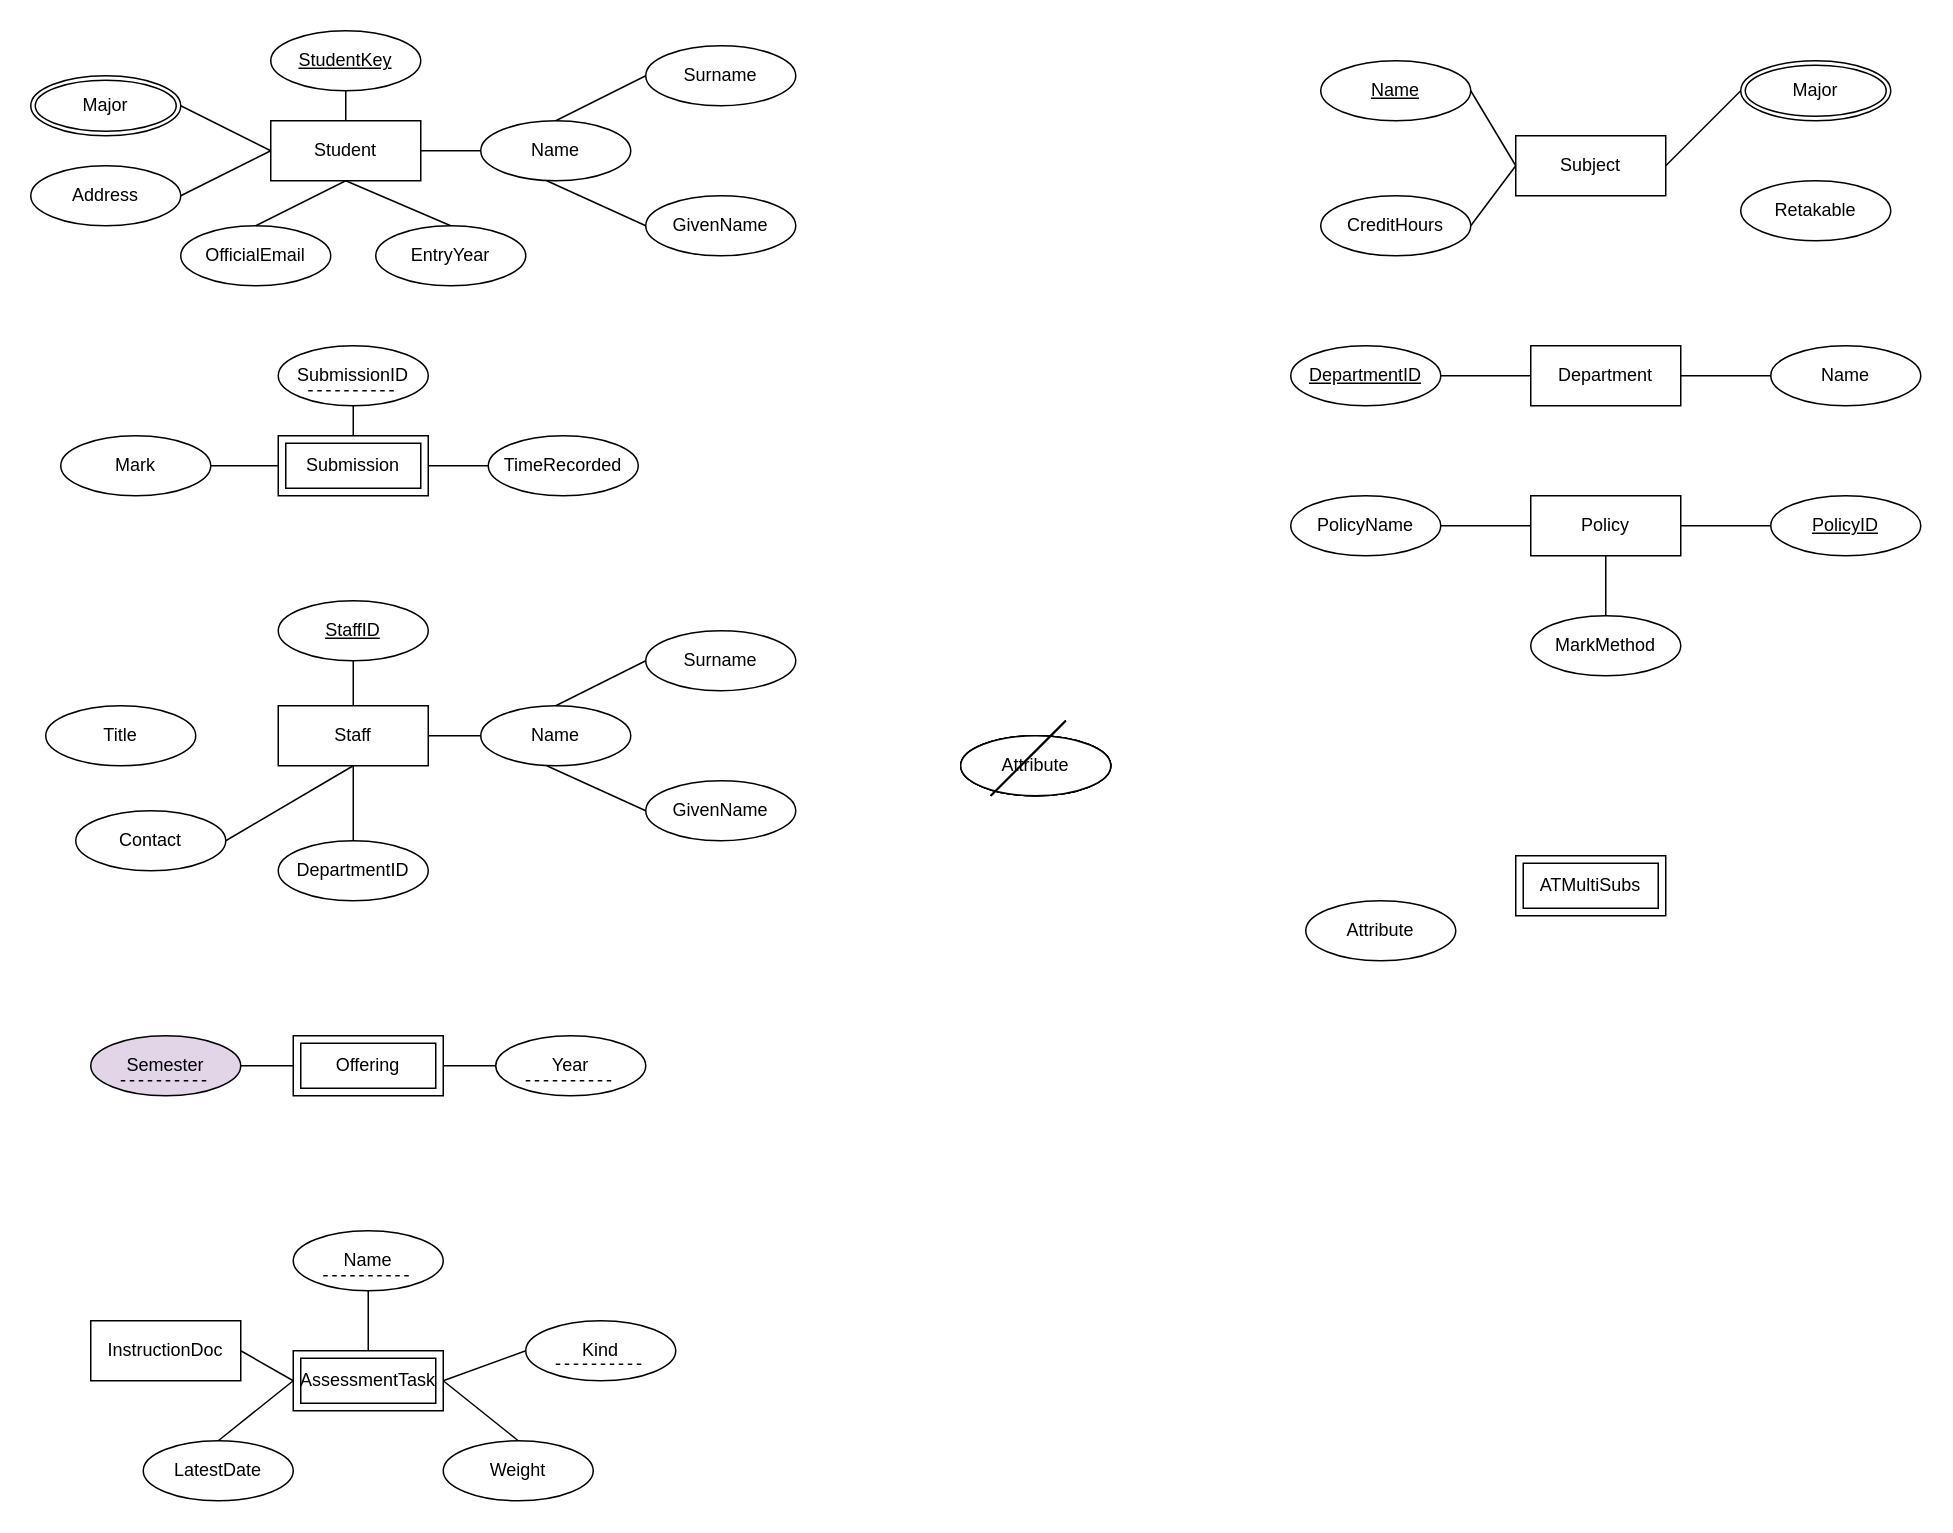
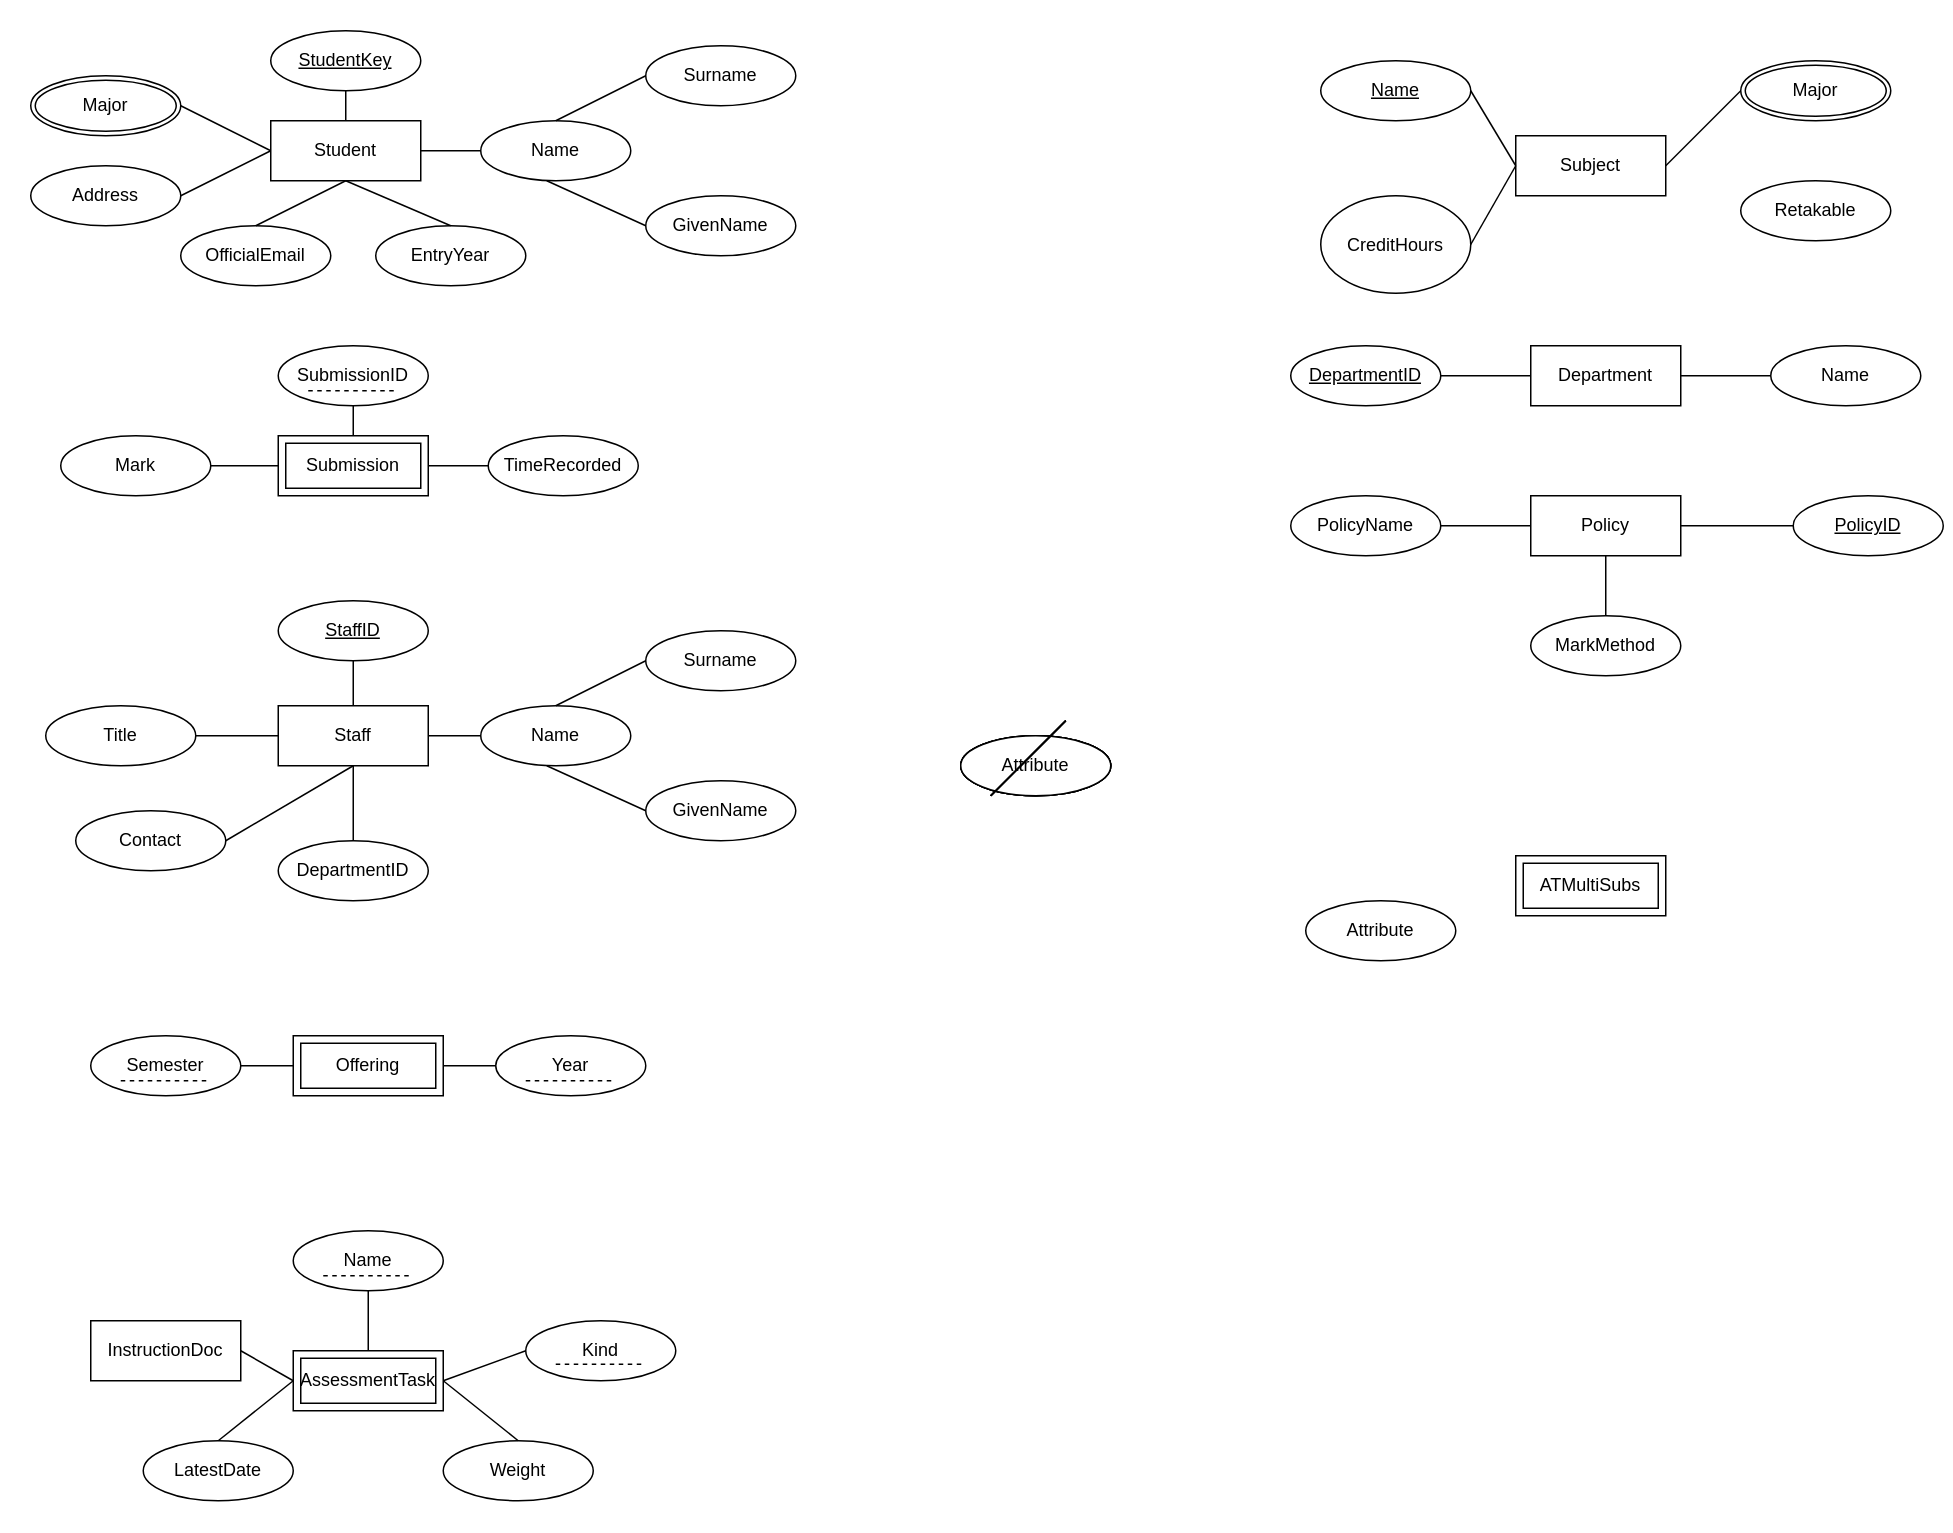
node "CreditHours": size 150x60 -> 150x98
node "PolicyID": moved (1846, 526) -> (1868, 526)
edge "Title" -- "Staff": added
node "Semester": fillcolor #e1d5e7 -> #ffffff
